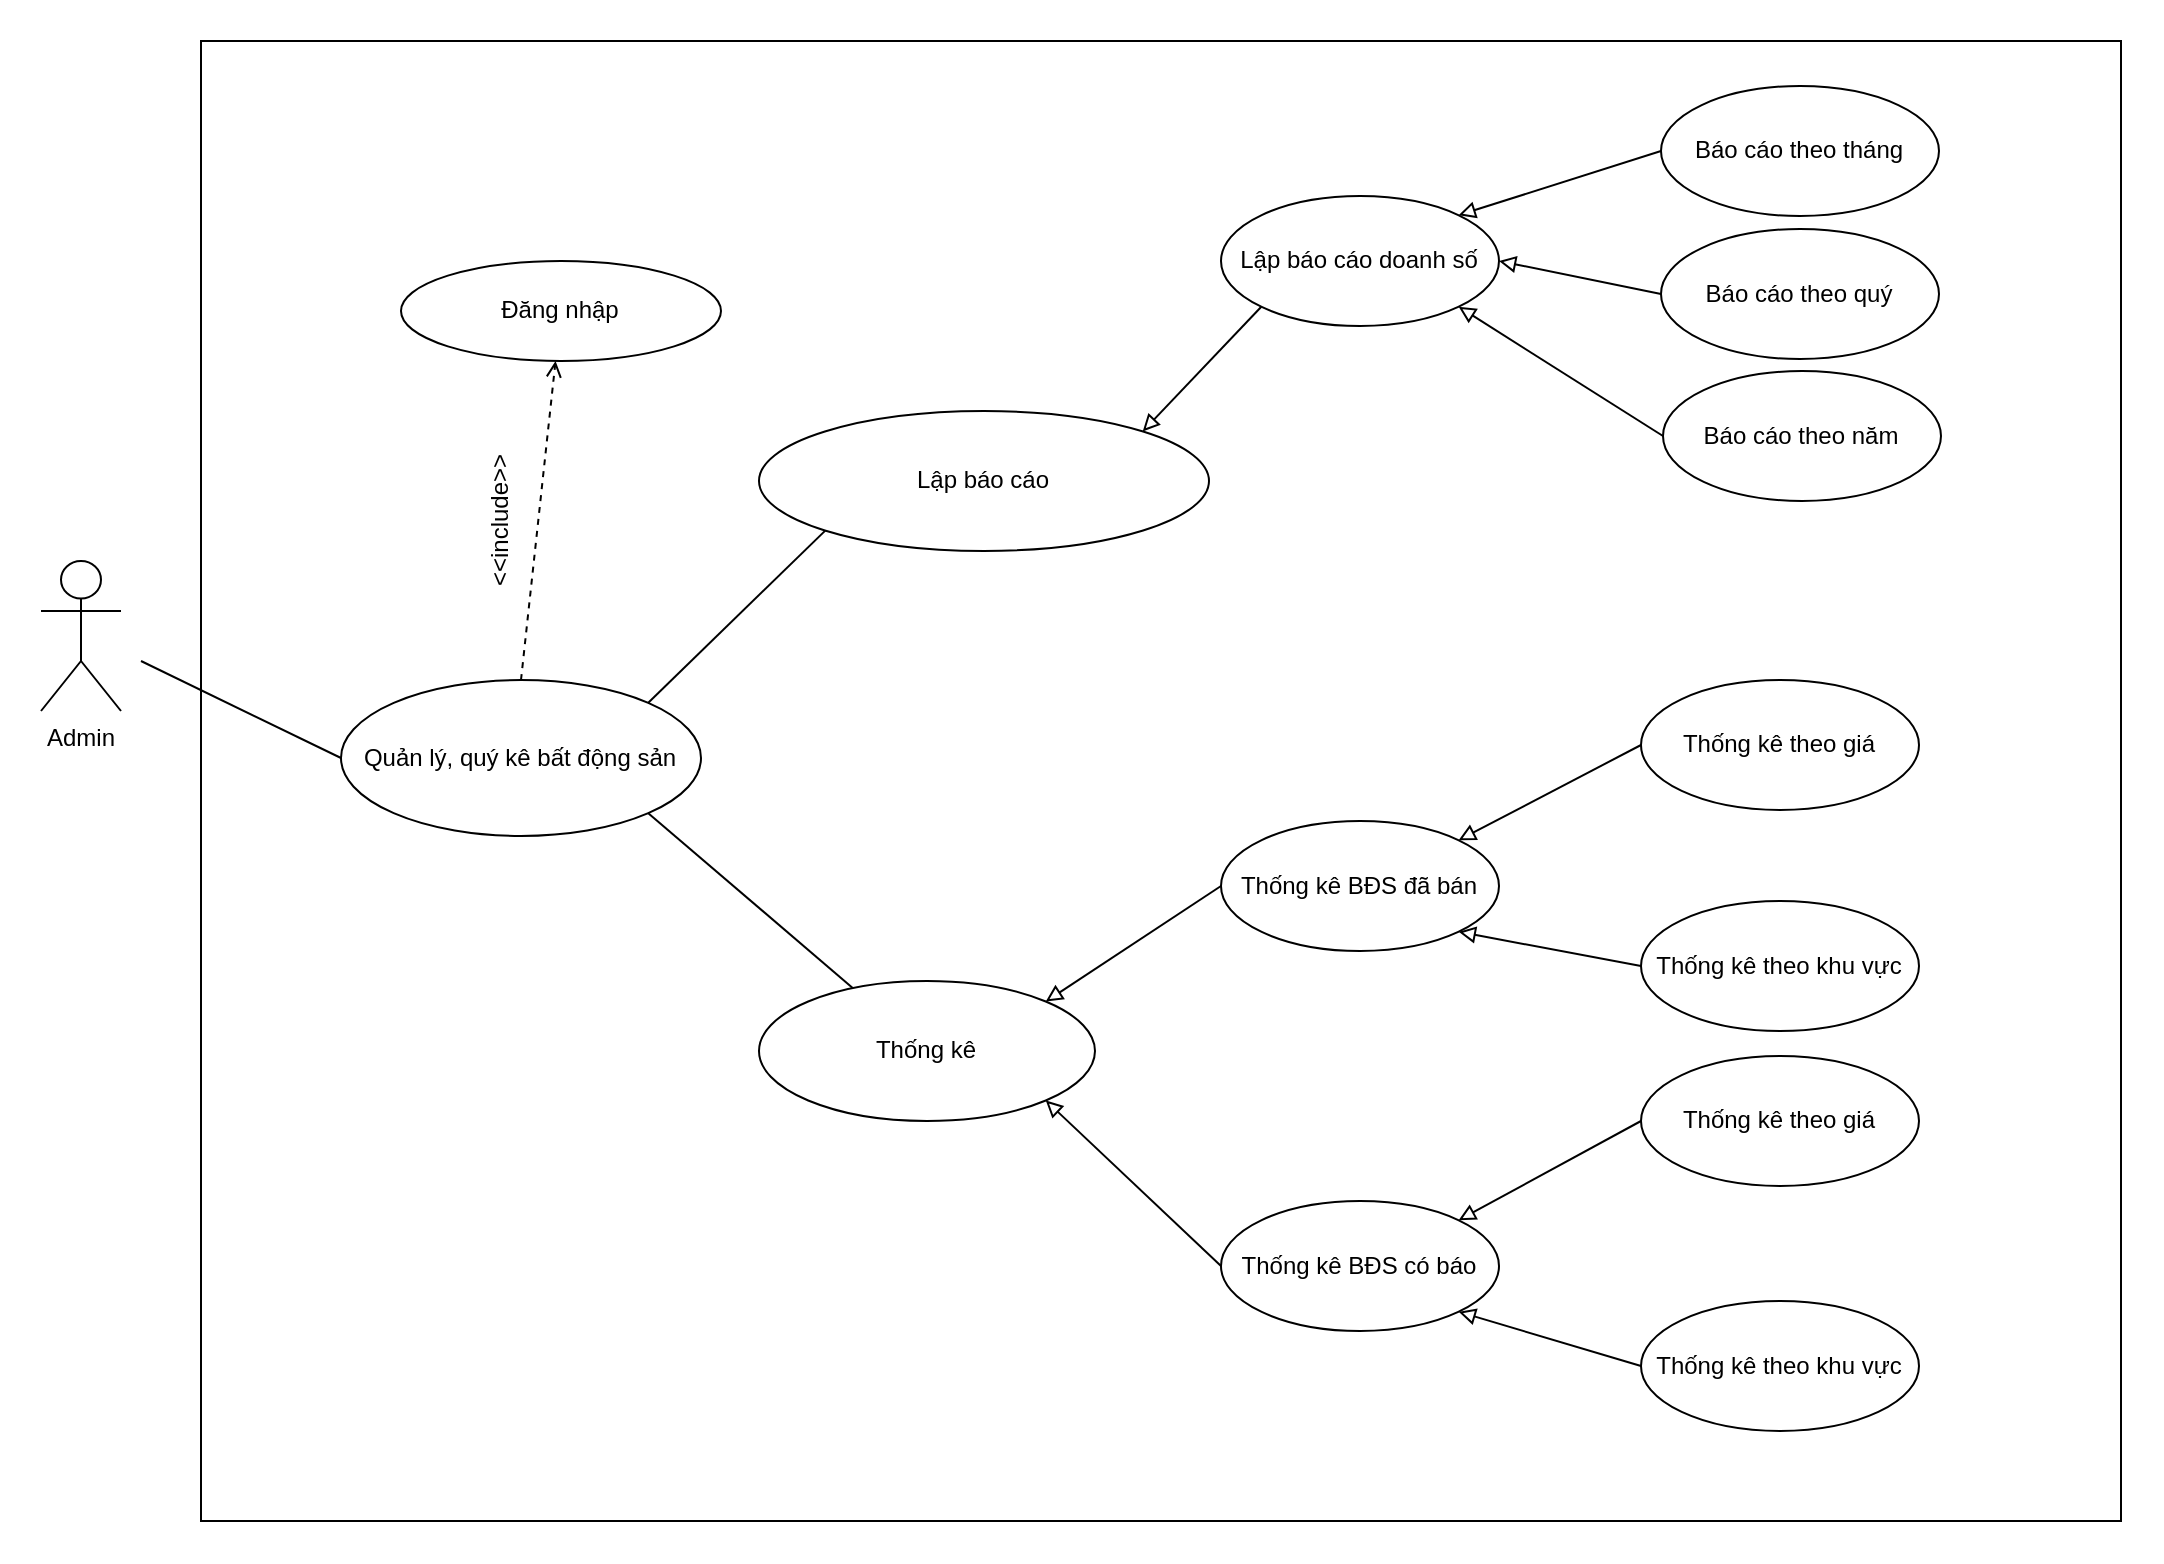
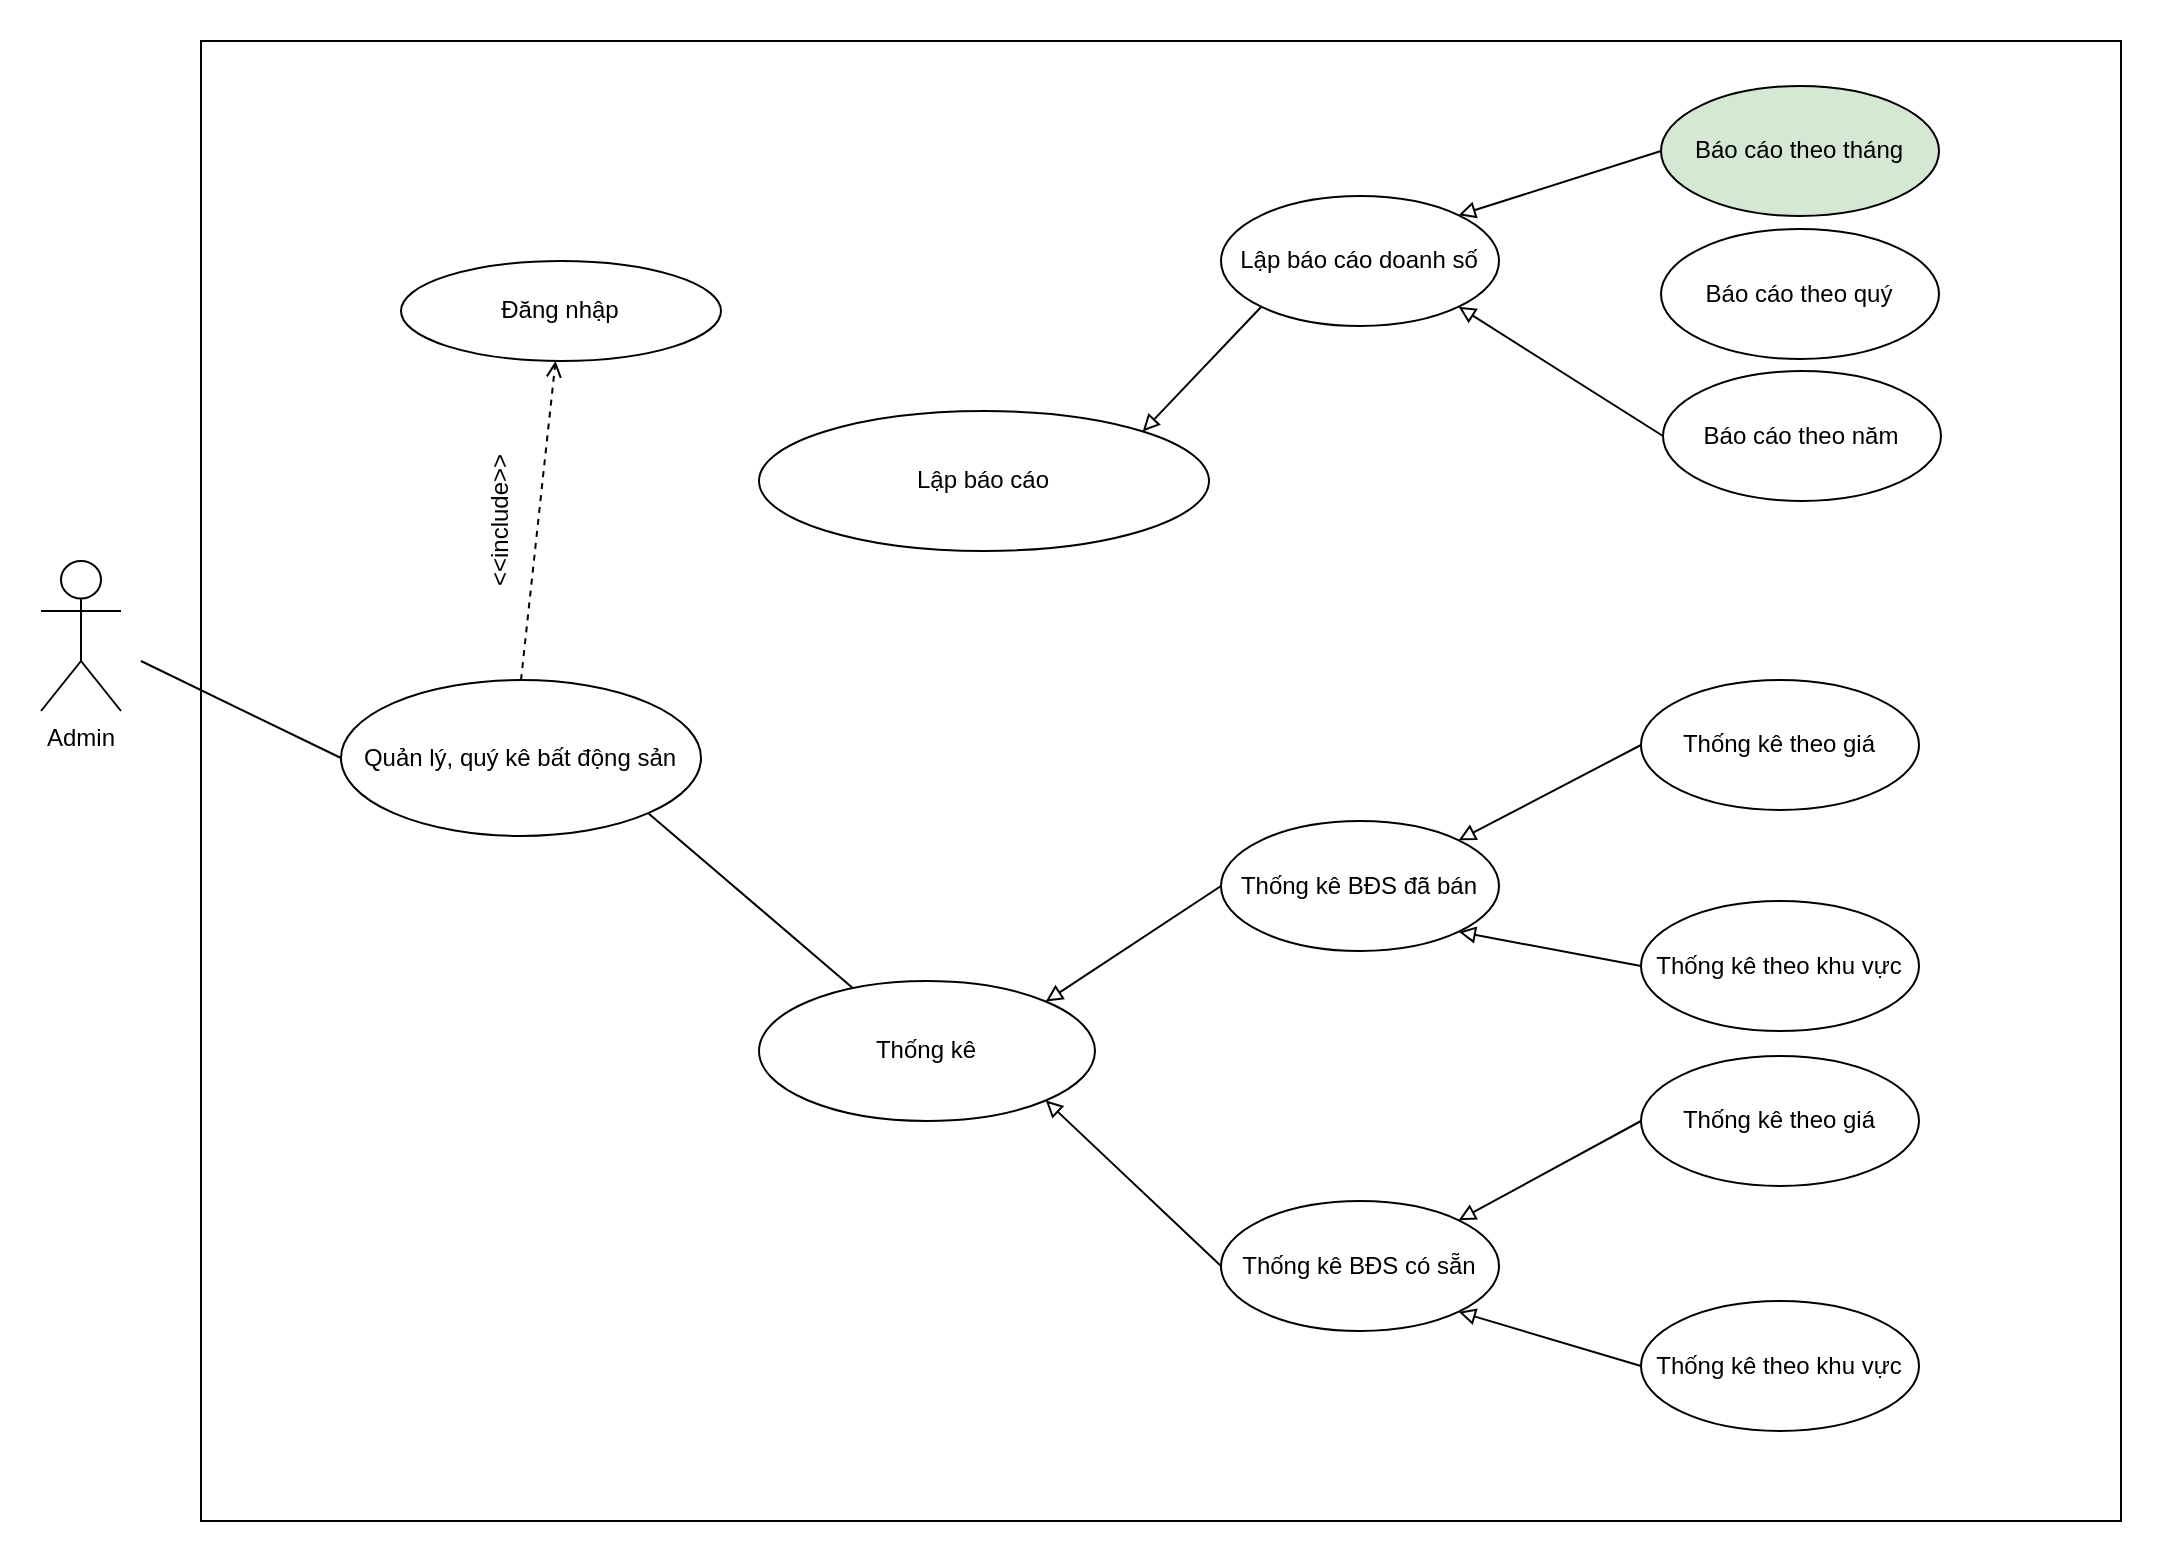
node "Báo cáo theo tháng": fillcolor #ffffff -> #d5e8d4
edge "Báo cáo theo quý" -> "Lập báo cáo doanh số": removed
edge "Lập báo cáo" -- "Quản lý, quý kê bất động sản": removed
node "Thống kê BĐS có báo": label "Thống kê BĐS có báo" -> "Thống kê BĐS có sẵn"
